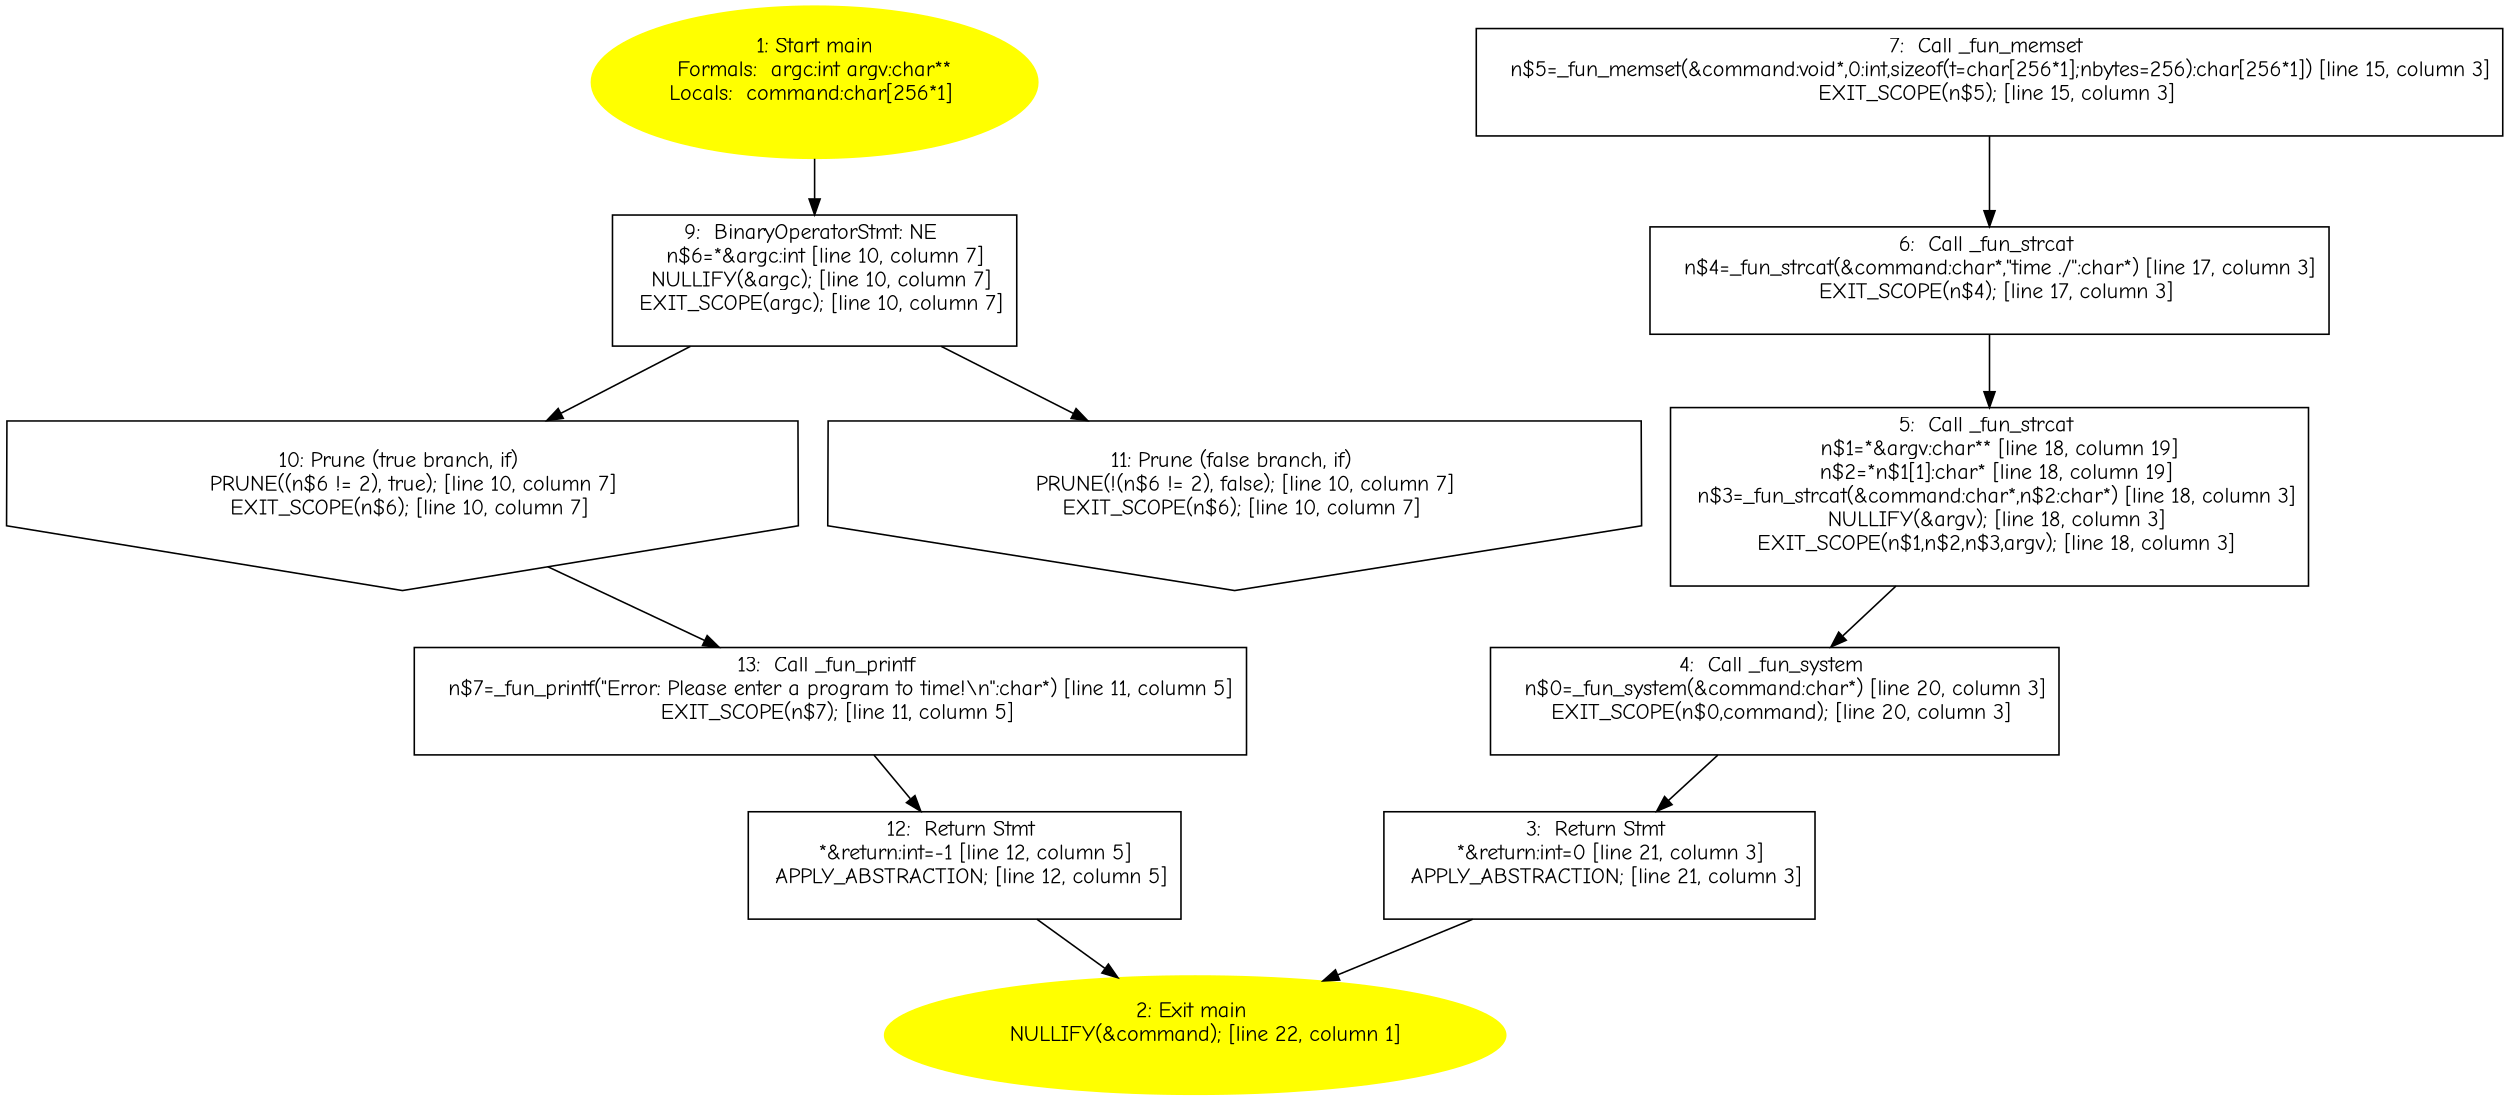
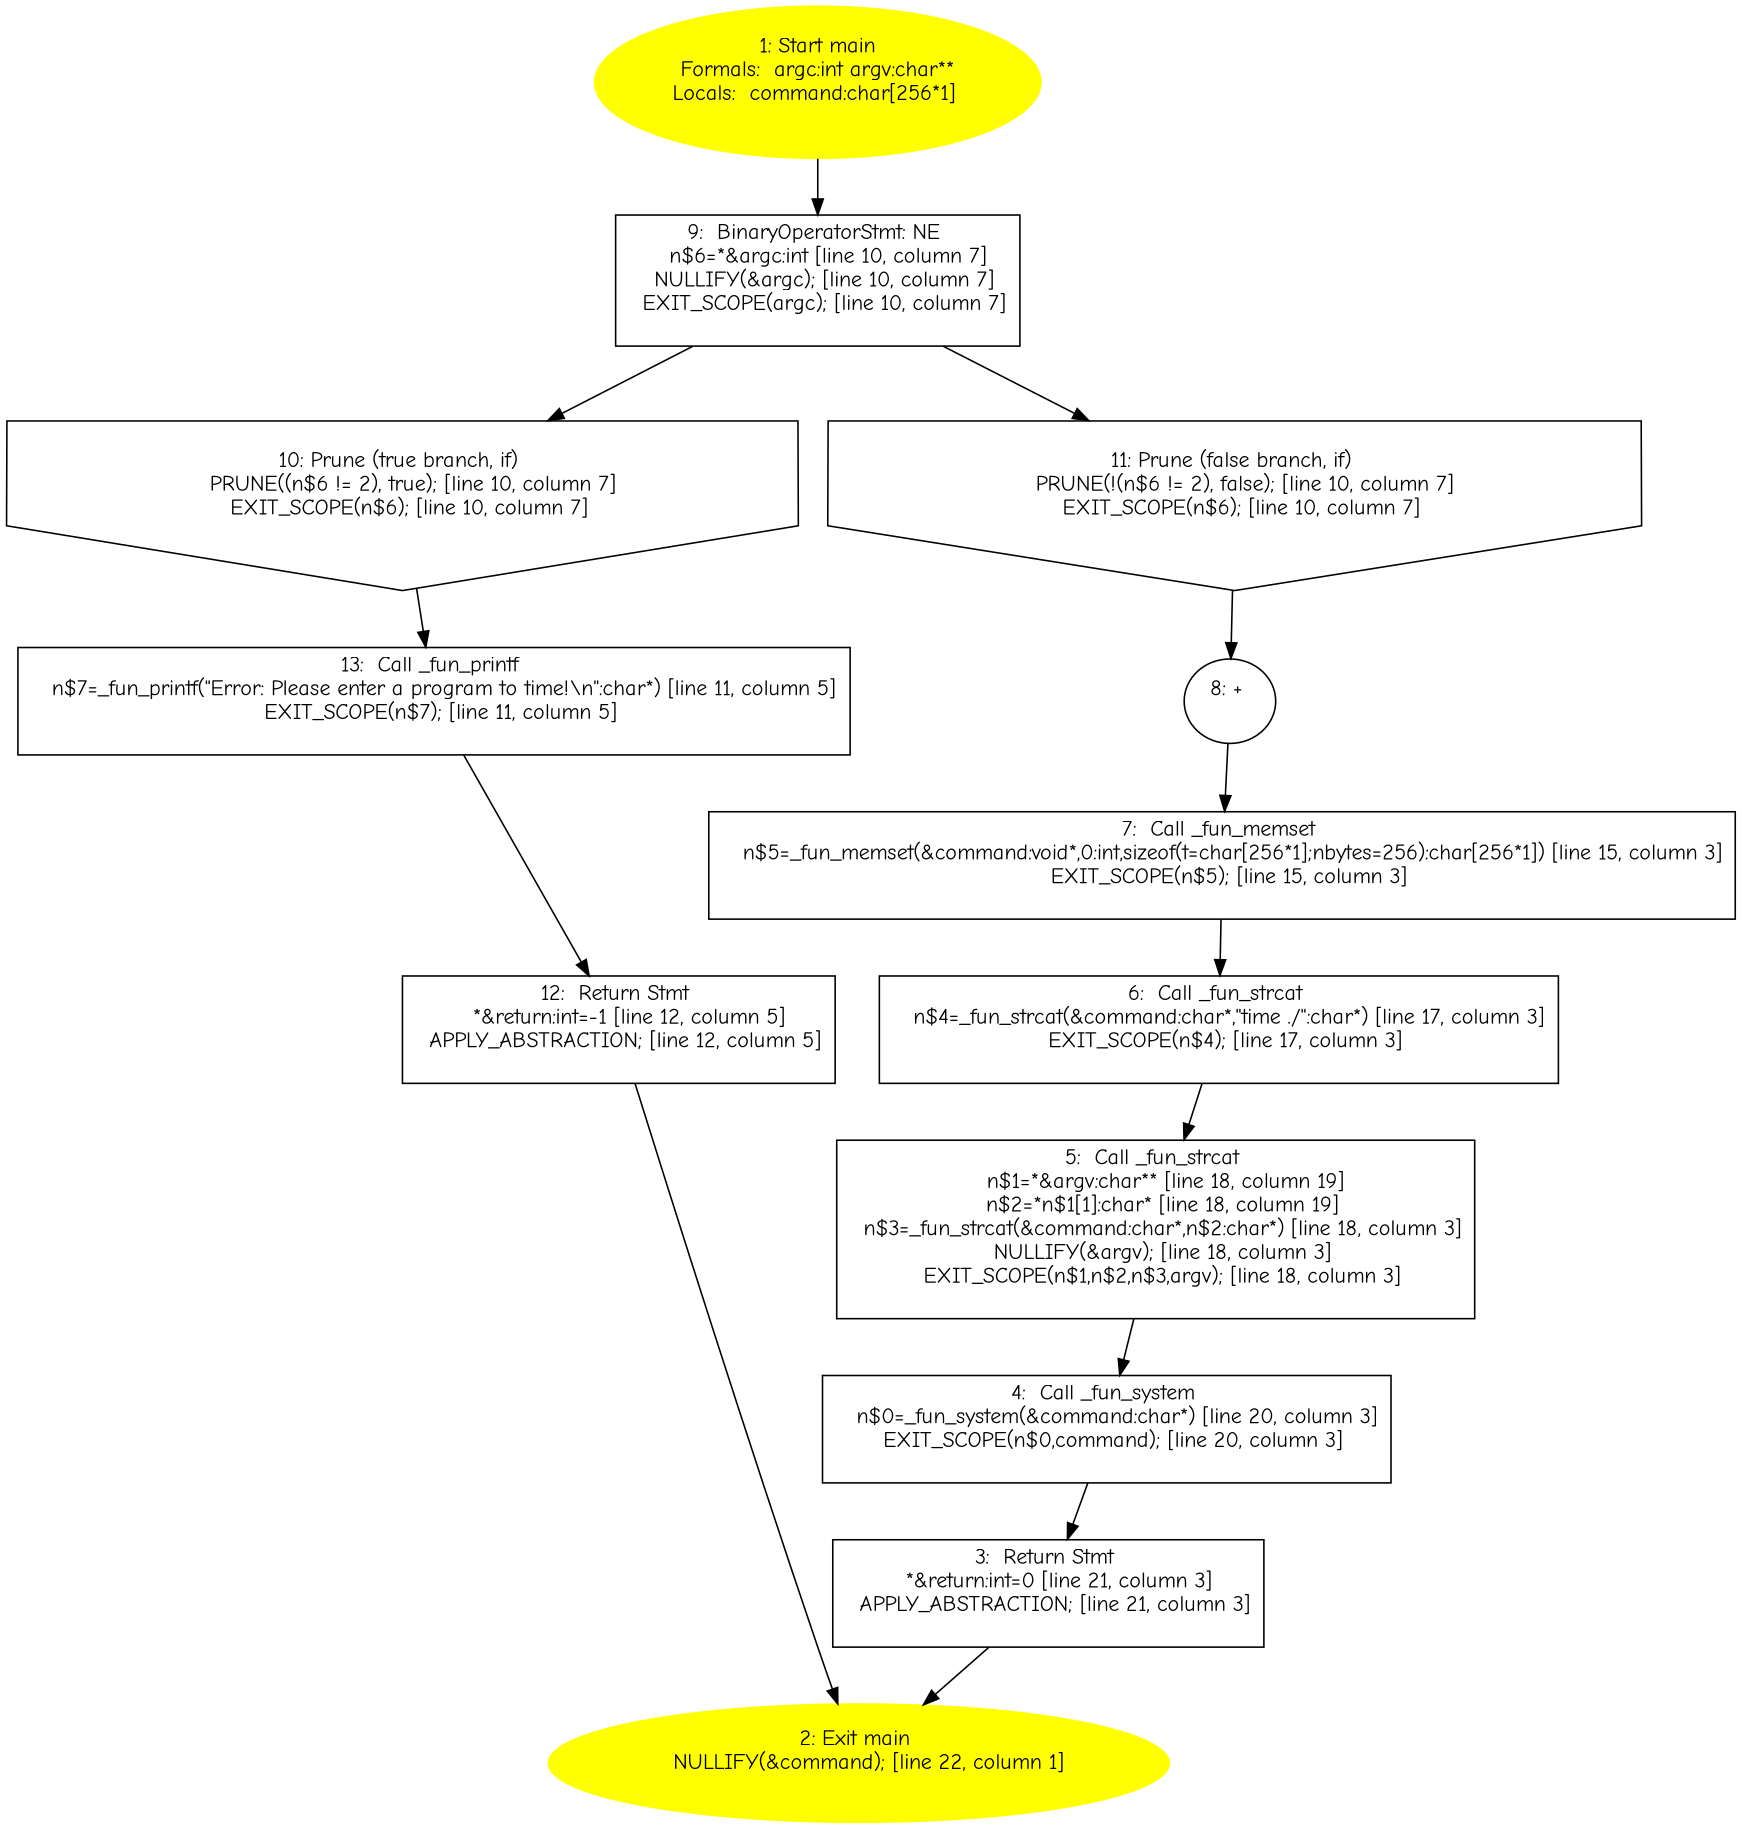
node "8: +": added
